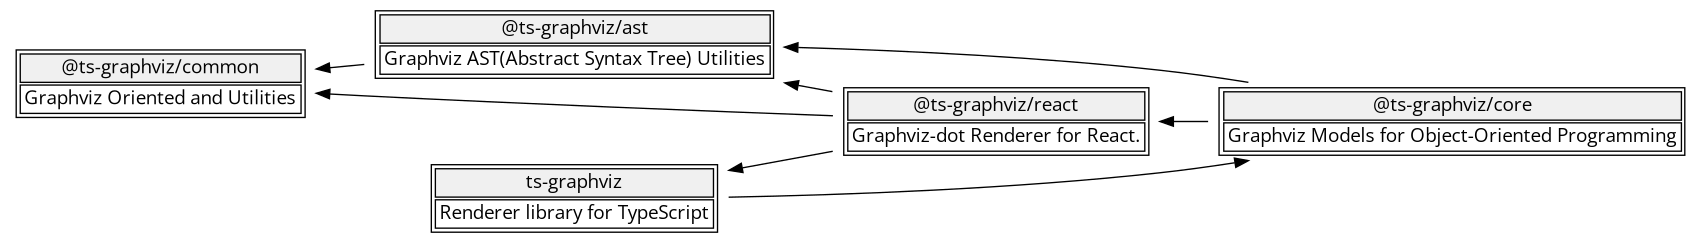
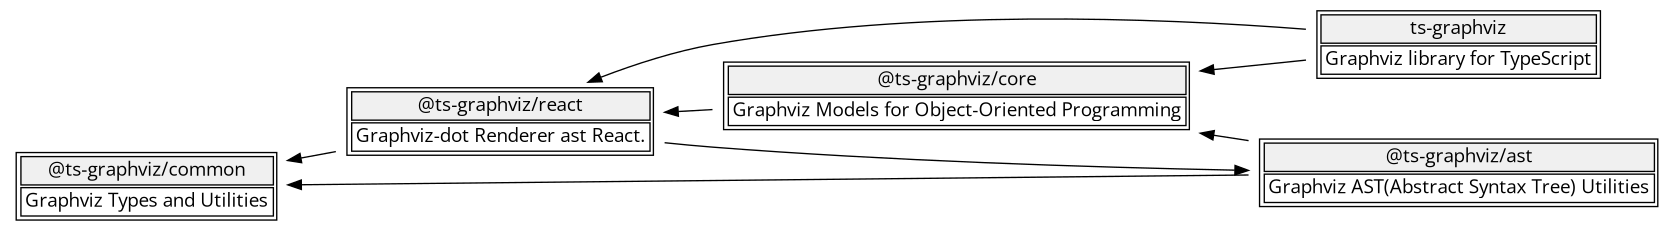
edge "@ts-graphviz/core" -> "@ts-graphviz/ast": reversed
node "@ts-graphviz/common": text "Graphviz Oriented and Utilities" -> "Graphviz Types and Utilities"
node "@ts-graphviz/react": text "Graphviz-dot Renderer for React." -> "Graphviz-dot Renderer ast React."
edge "@ts-graphviz/react" -> "ts-graphviz": reversed
node "ts-graphviz": text "Renderer library for TypeScript" -> "Graphviz library for TypeScript"
